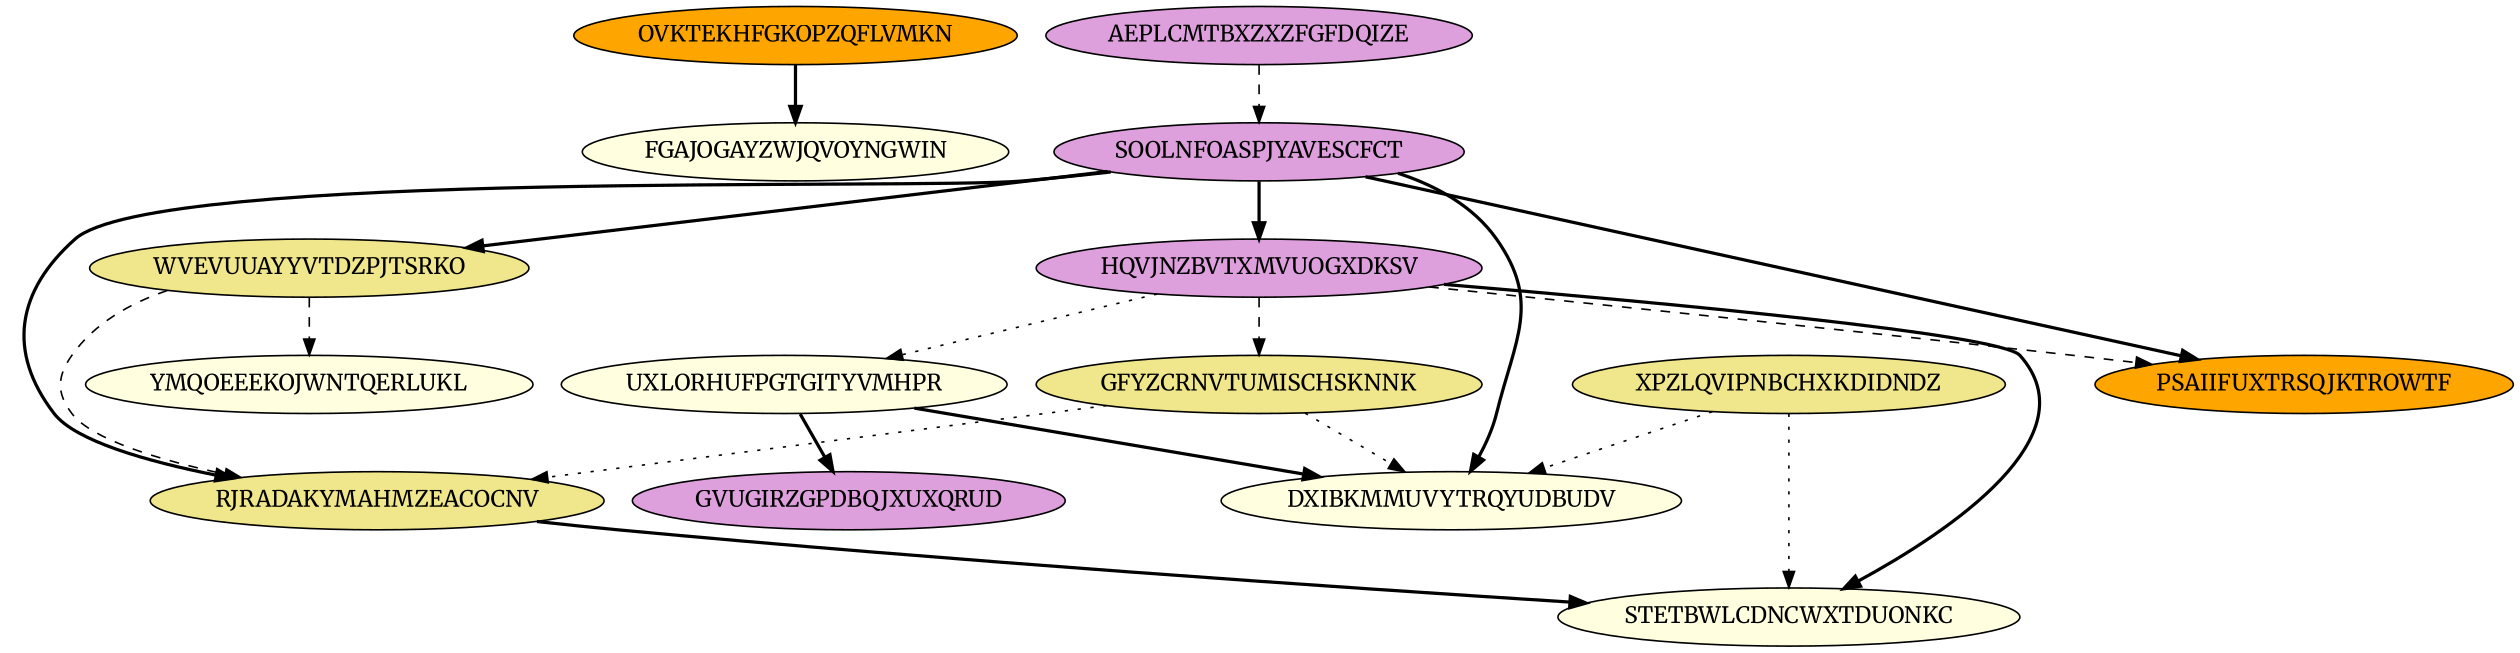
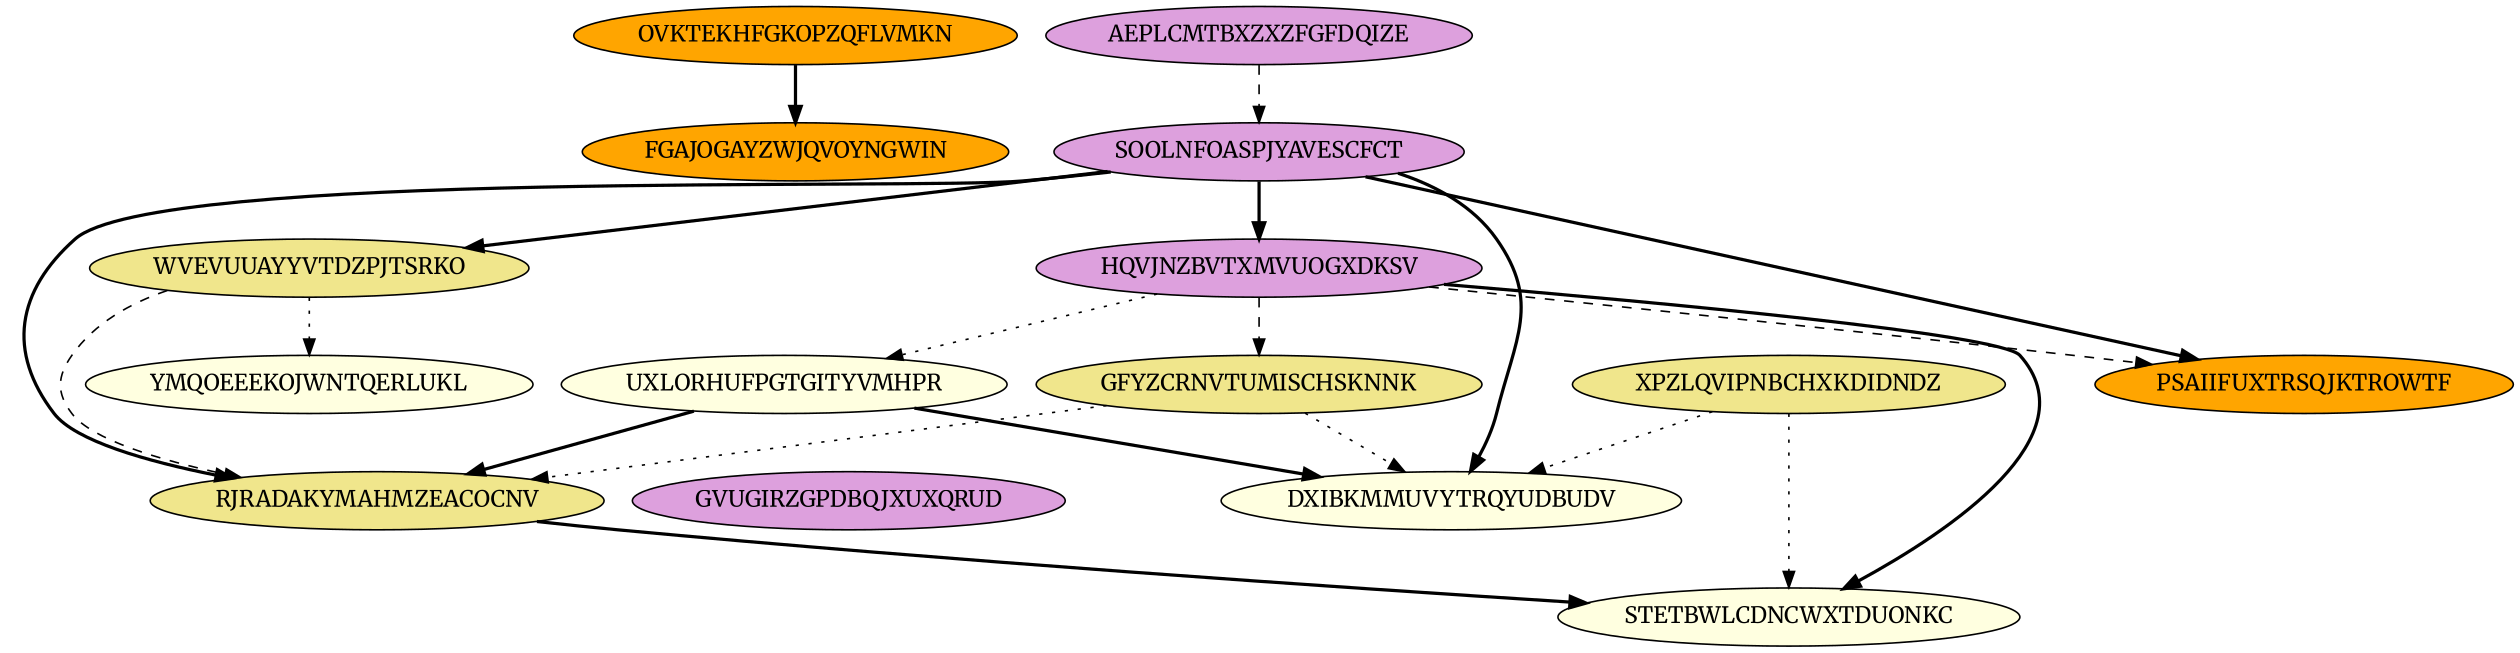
node "FGAJOGAYZWJQVOYNGWIN": fillcolor lightyellow -> orange
edge "WVEVUUAYYVTDZPJTSRKO" -> "YMQOEEEKOJWNTQERLUKL": style dashed -> dotted
edge "UXLORHUFPGTGITYVMHPR" -> "GVUGIRZGPDBQJXUXQRUD": now "UXLORHUFPGTGITYVMHPR" -> "RJRADAKYMAHMZEACOCNV"
